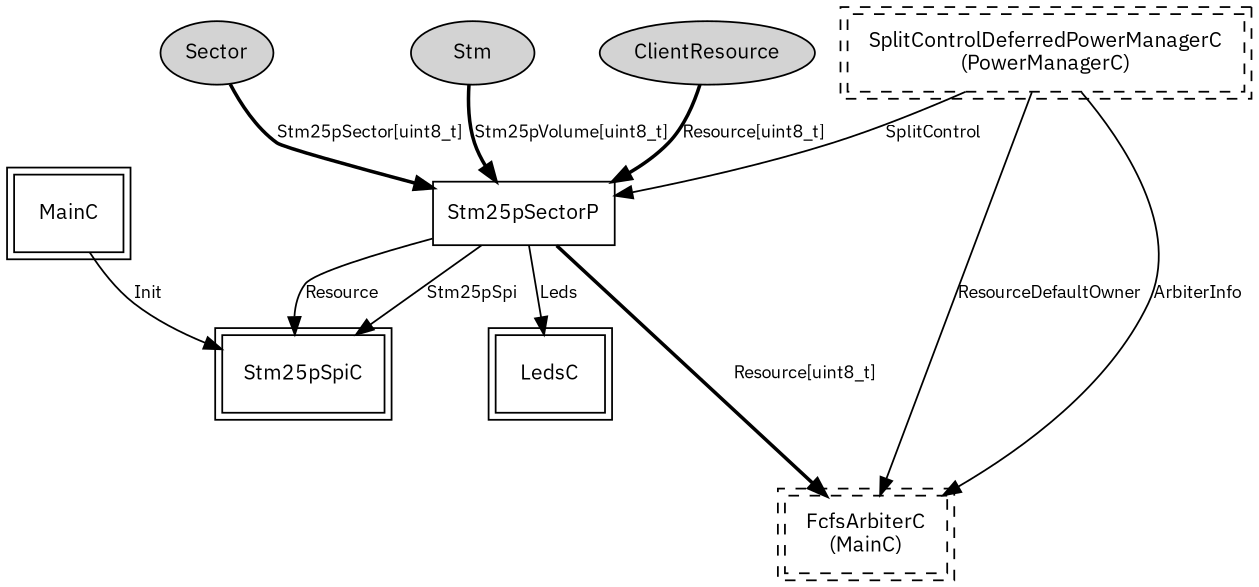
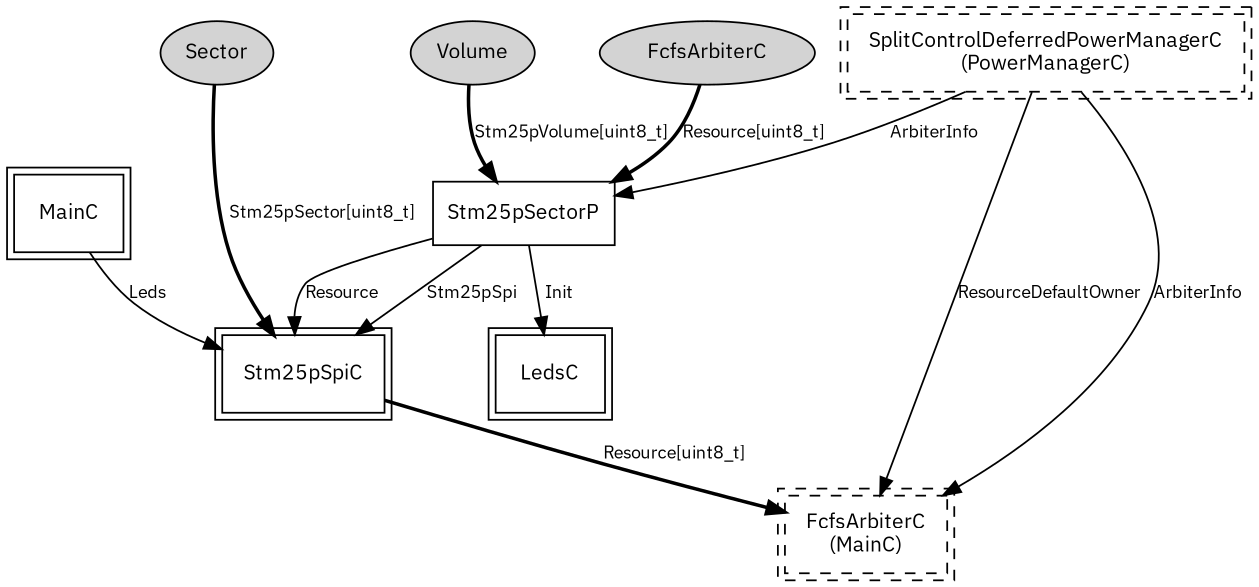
node "Stm": label "Stm" -> "Volume"
node "ClientResource": label "ClientResource" -> "FcfsArbiterC"
edge "SplitControlDeferredPowerManagerC (PowerManagerC)" -> "Stm25pSectorP": label "SplitControl" -> "ArbiterInfo"
edge "Sector" -> "Stm25pSectorP": now "Sector" -> "Stm25pSpiC"
edge "MainC" -> "Stm25pSpiC": label "Init" -> "Leds"
edge "Stm25pSectorP" -> "LedsC": label "Leds" -> "Init"
edge "Stm25pSectorP" -> "FcfsArbiterC (MainC)": now "Stm25pSpiC" -> "FcfsArbiterC (MainC)"
